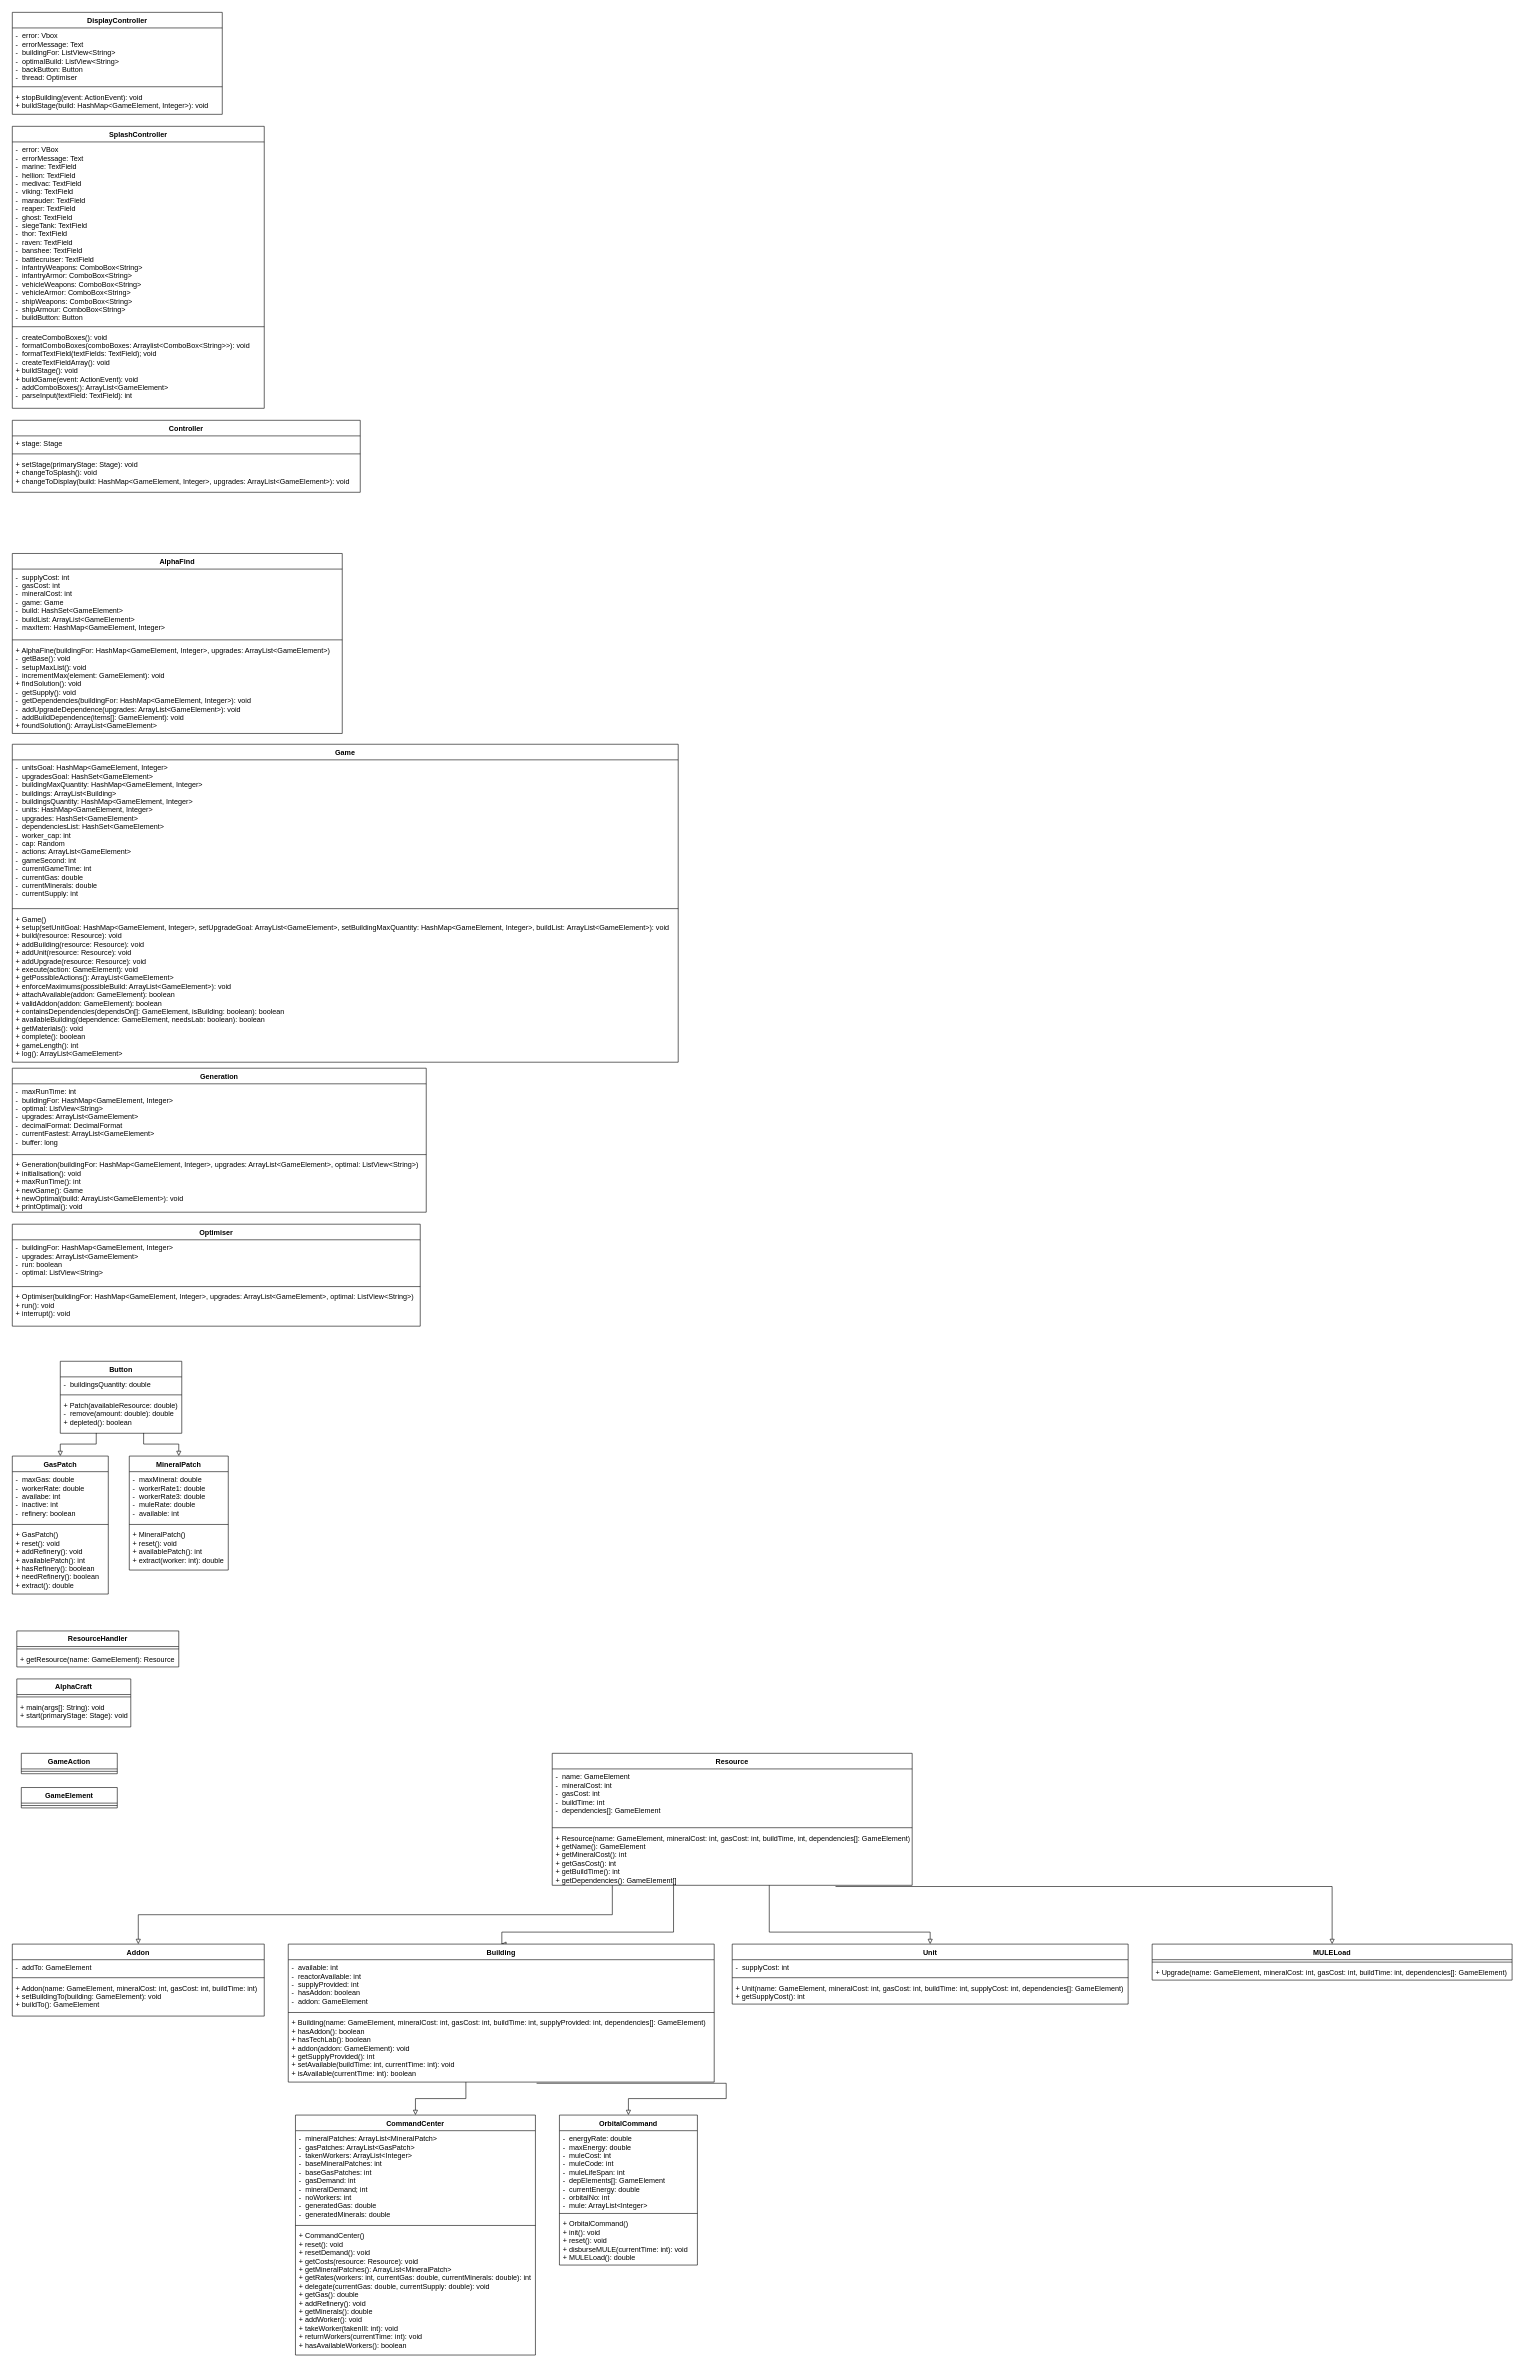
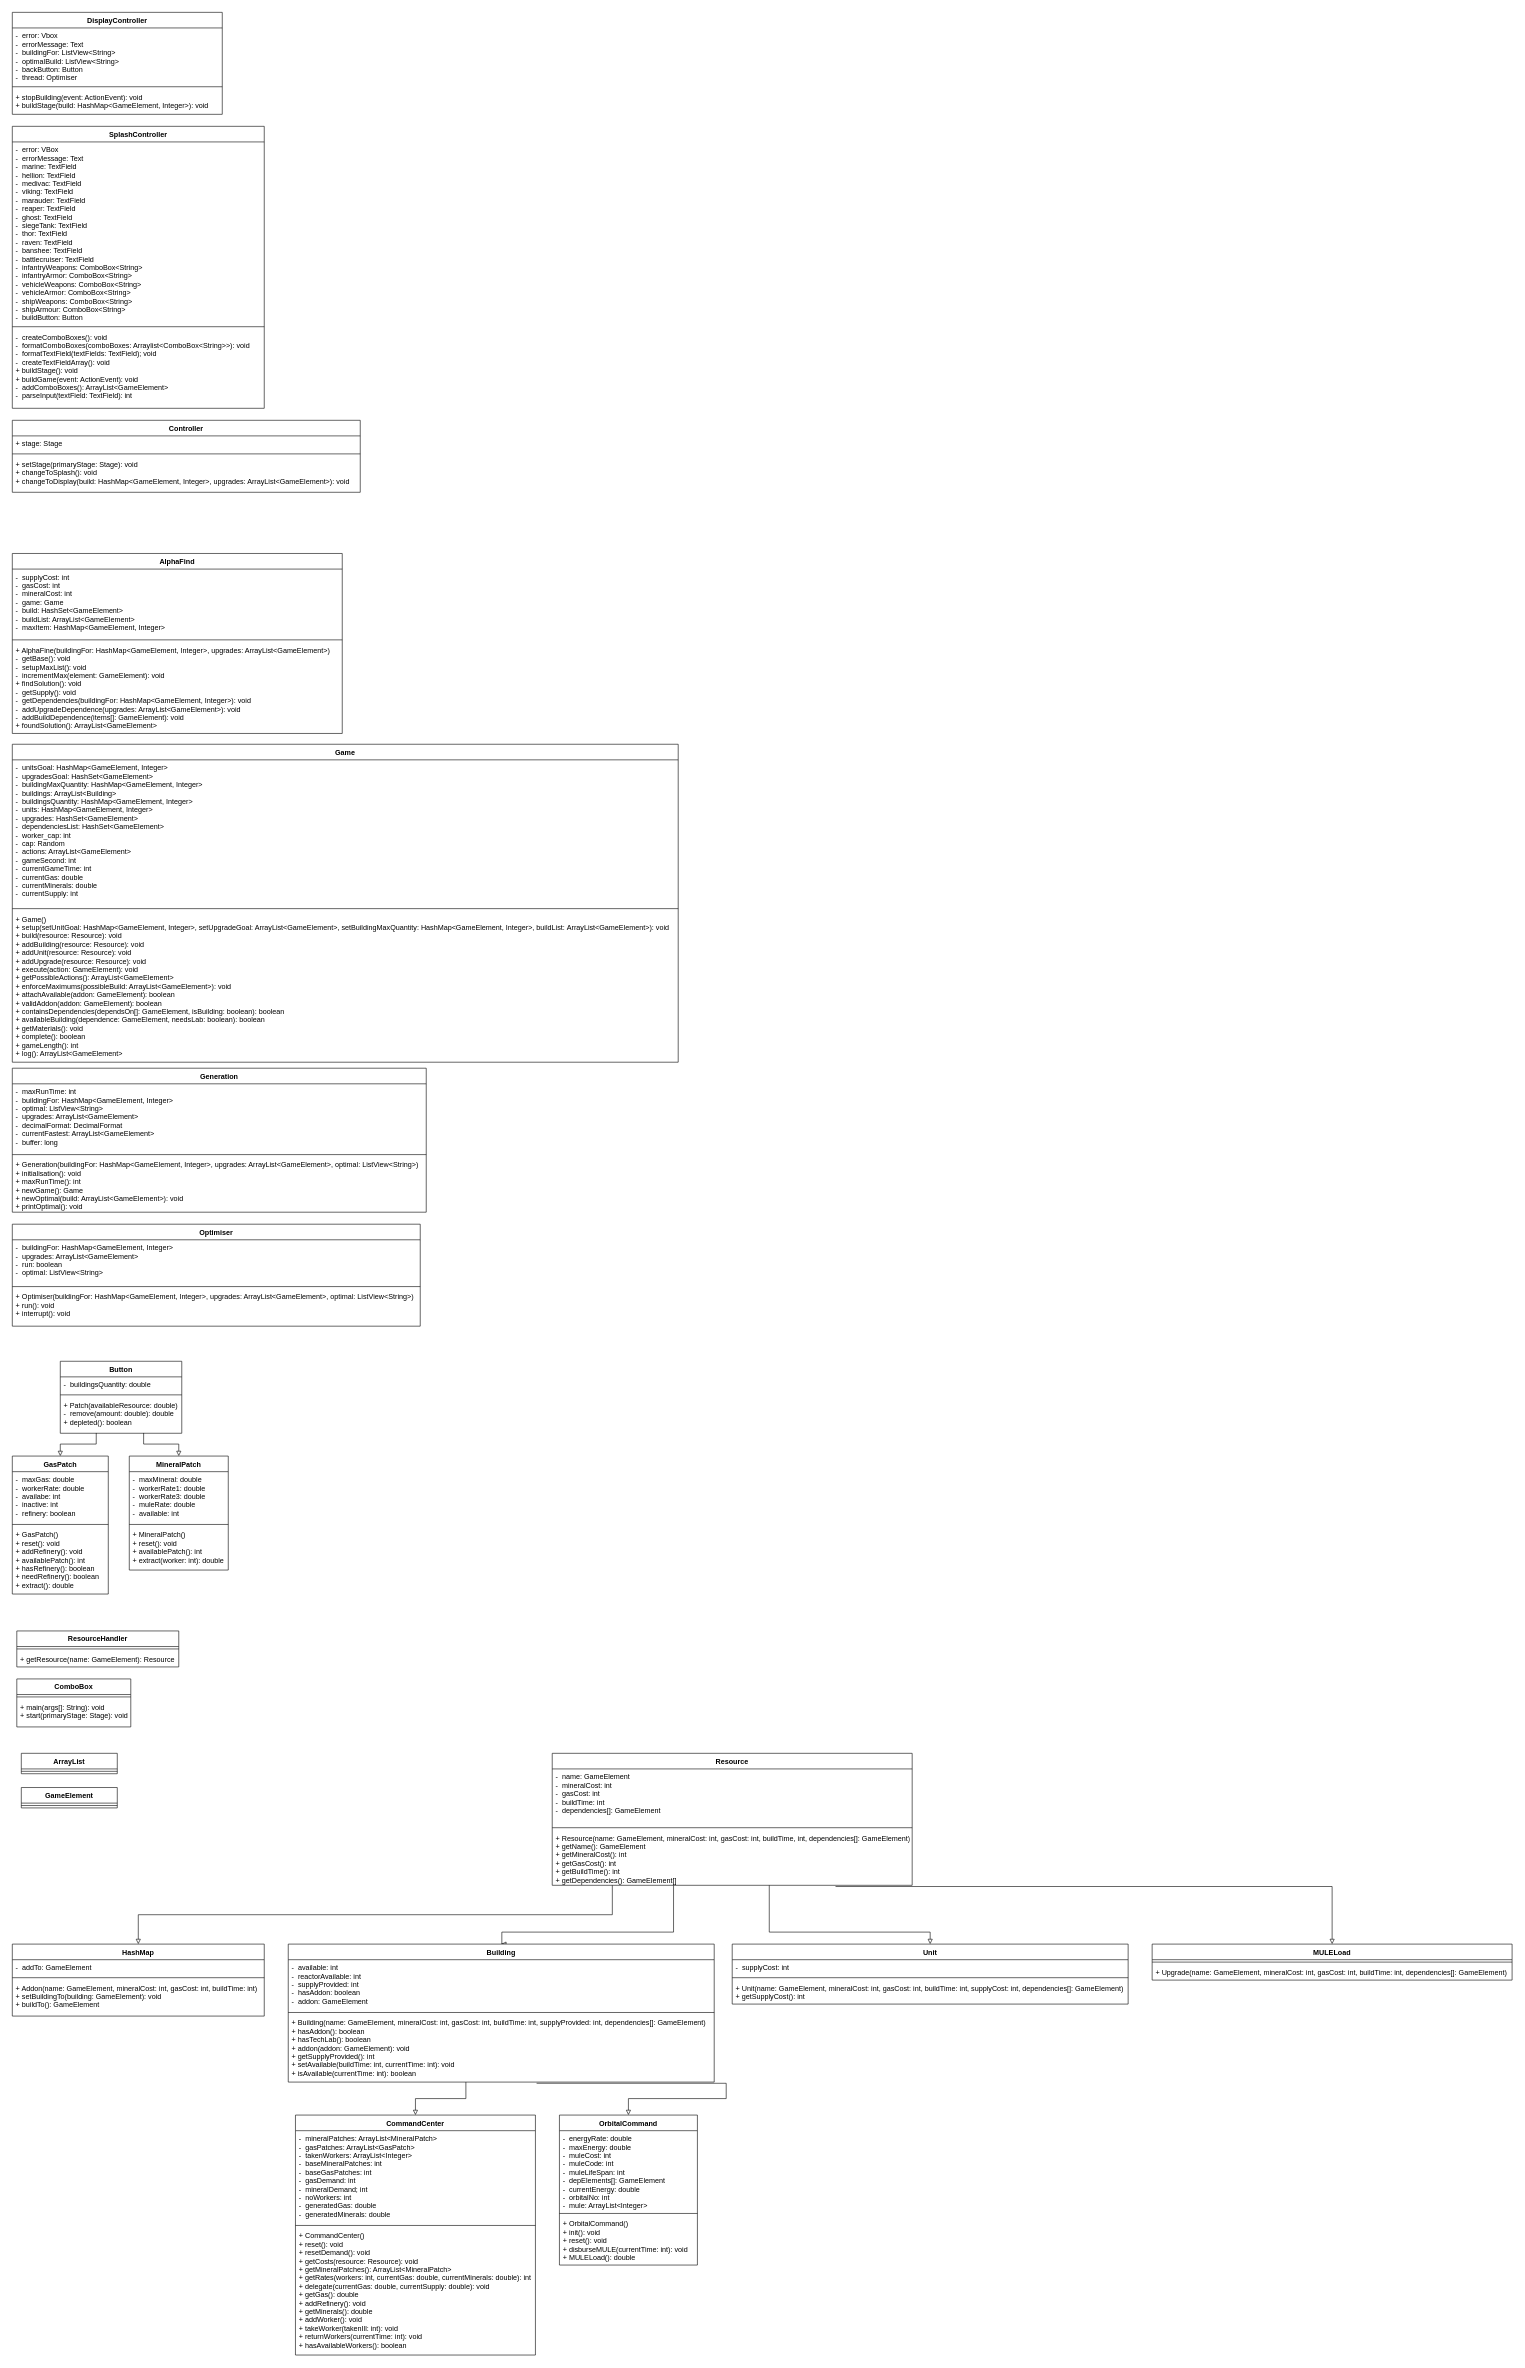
node "AlphaCraft": label "AlphaCraft" -> "ComboBox"
node "GameAction": label "GameAction" -> "ArrayList"
node "Addon": label "Addon" -> "HashMap"
